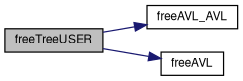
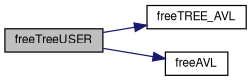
node "freeAVL_AVL": label "freeAVL_AVL" -> "freeTREE_AVL"
